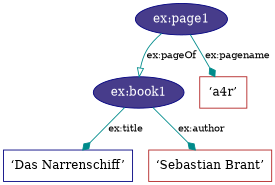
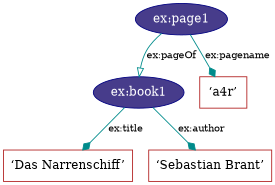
node "‘Das Narrenschiff’": color navy -> firebrick
